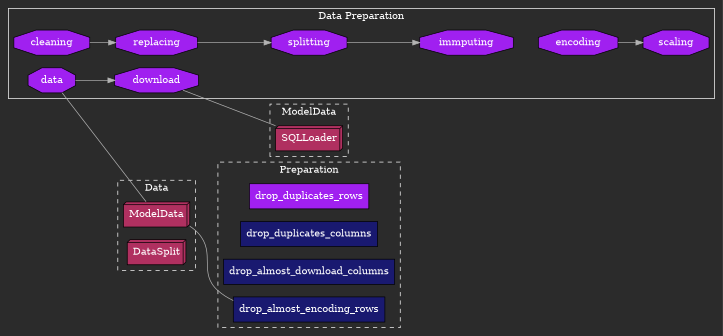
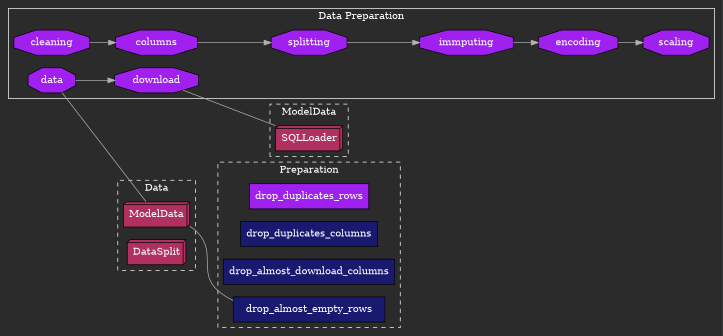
node "replacing": label "replacing" -> "columns"
edge "immputing" -> "encoding": added
node "drop_almost_encoding_rows": label "drop_almost_encoding_rows" -> "drop_almost_empty_rows"
